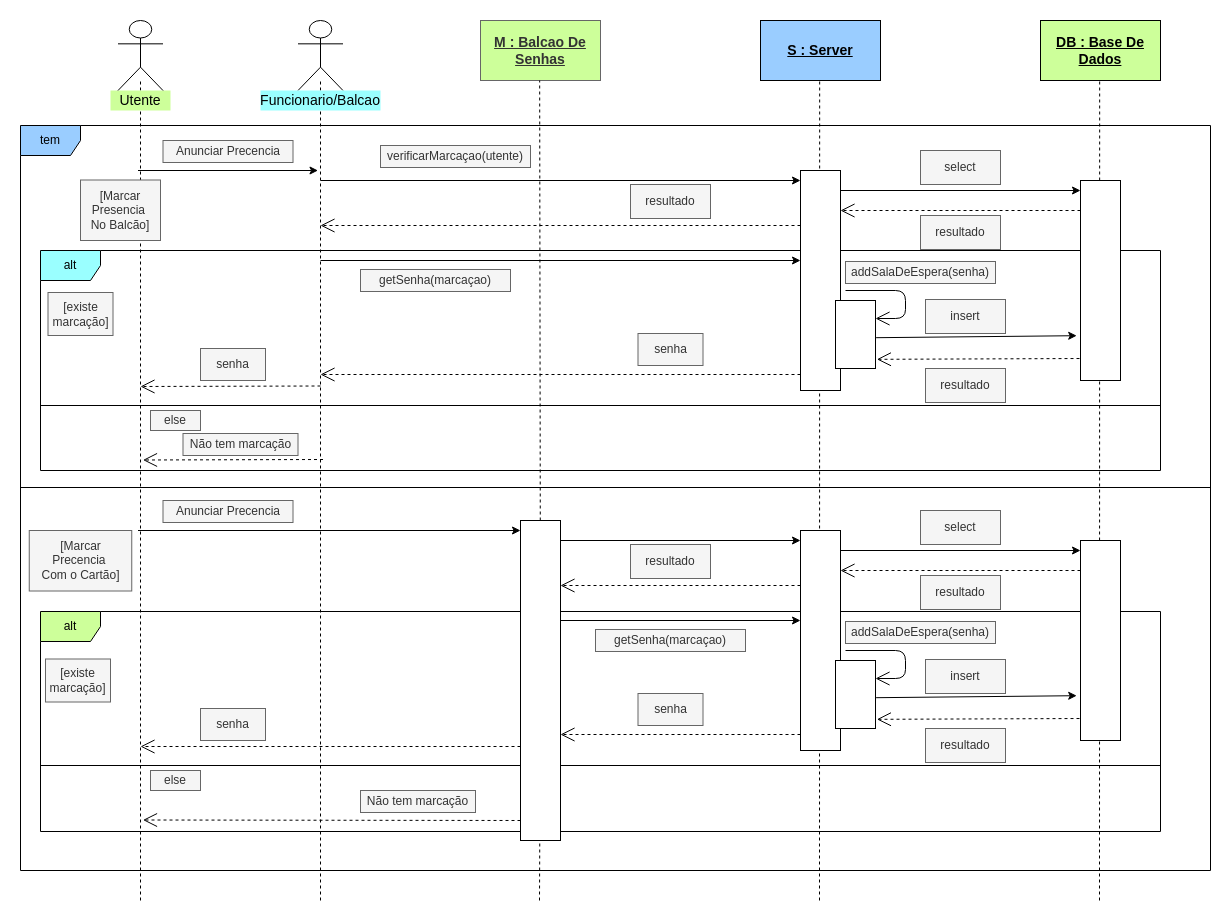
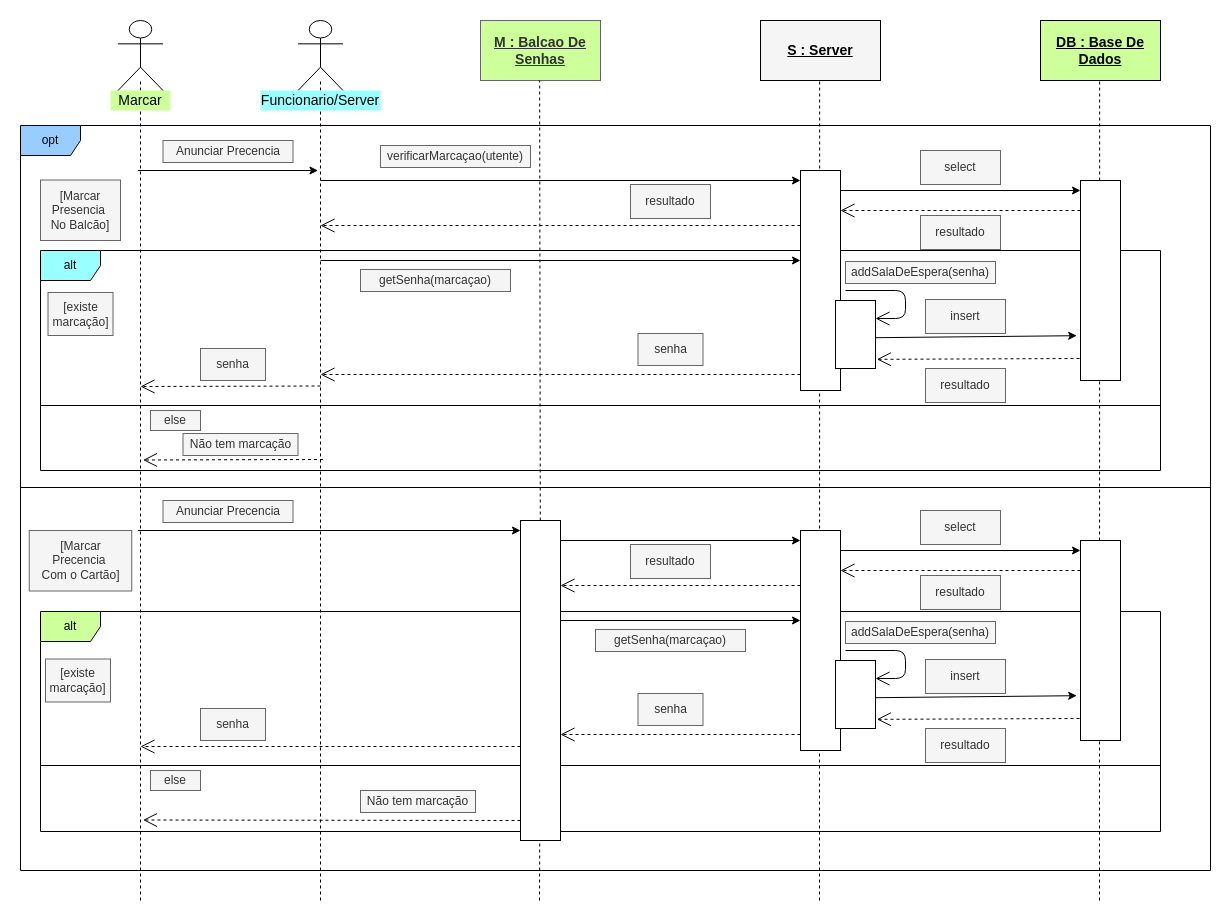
node "S : Server": fillcolor #9acdff -> #f5f5f5
node "Utente": label "Utente" -> "Marcar"
node "Funcionario/Balcao": label "Funcionario/Balcao" -> "Funcionario/Server"
node "tem": label "tem" -> "opt"
node "[Marcar Presencia No Balcão]": moved (121, 210) -> (81, 210)
